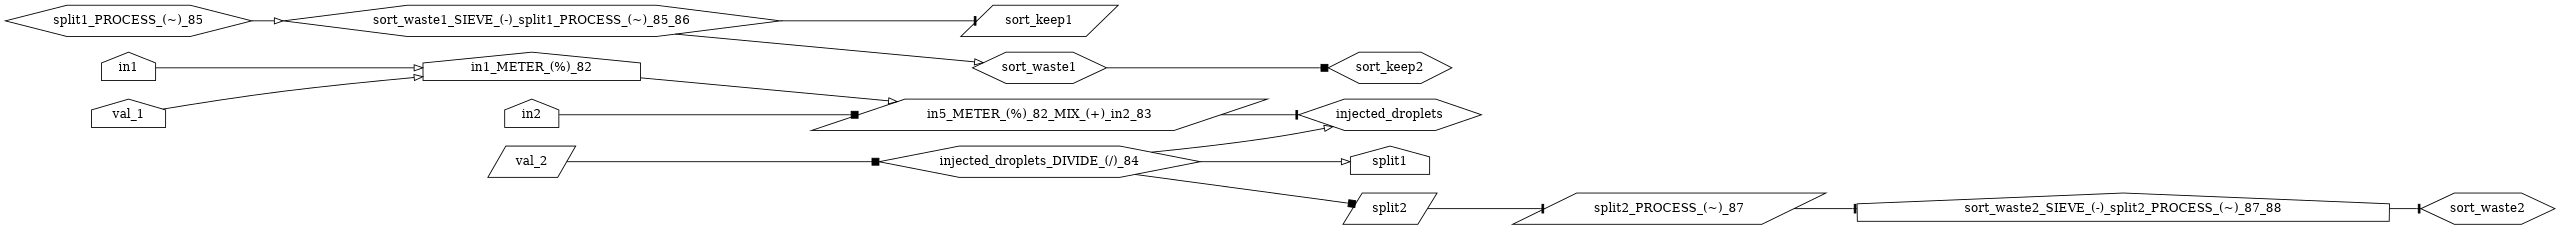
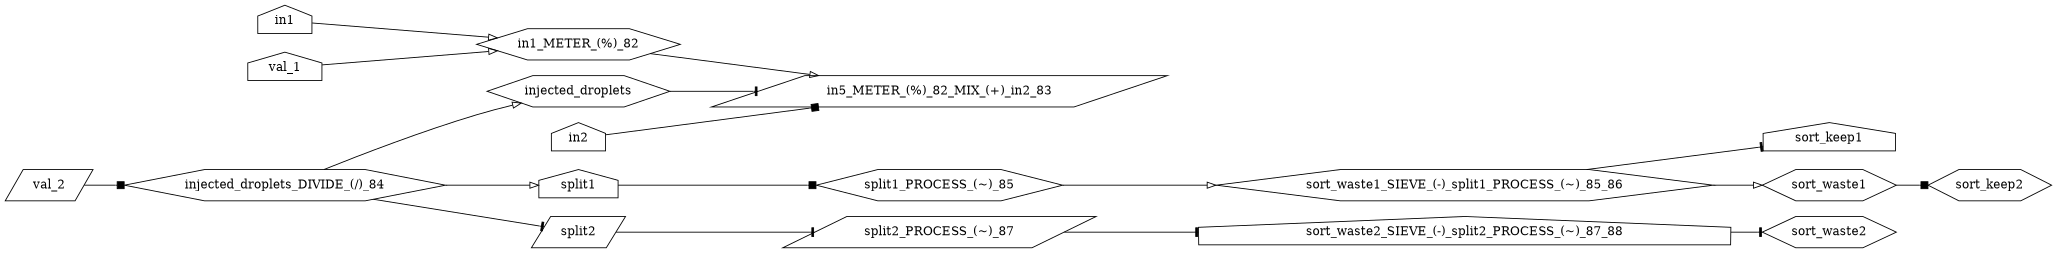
node "sort_keep1": shape parallelogram -> house
node "in1_METER_(%)_82": shape house -> hexagon
edge "in5_METER_(%)_82_MIX_(+)_in2_83" -> "injected_droplets": reversed
edge "split1" -> "split1_PROCESS_(~)_85": added
edge "injected_droplets_DIVIDE_(/)_84" -> "split2": arrowhead box -> tee
